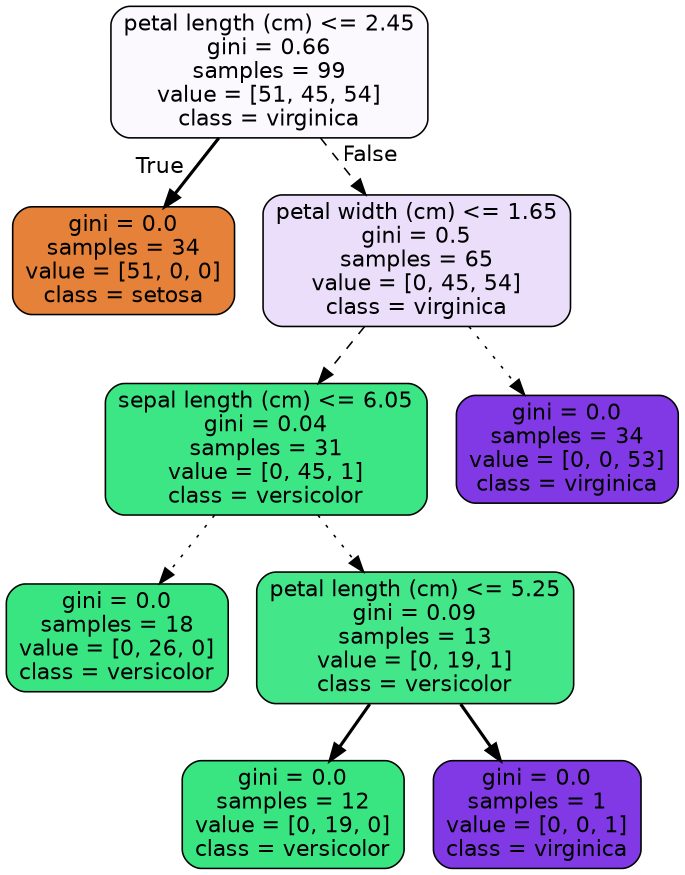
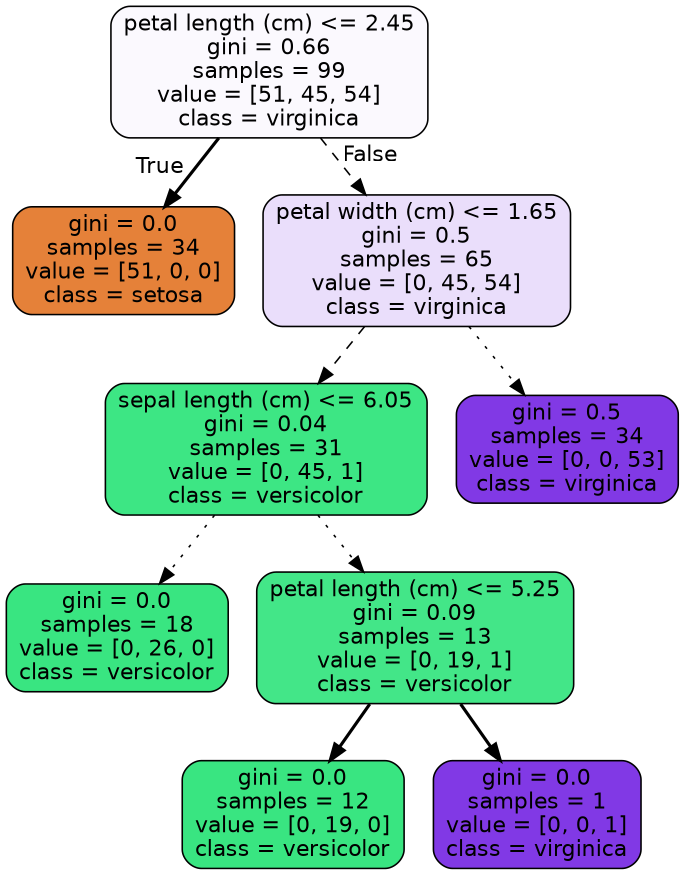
node "gini = 0.0 samples = 34 value = [0, 0, 53] class = virginica": label "gini = 0.0 samples = 34 value = [0, 0, 53] class = virginica" -> "gini = 0.5 samples = 34 value = [0, 0, 53] class = virginica"
